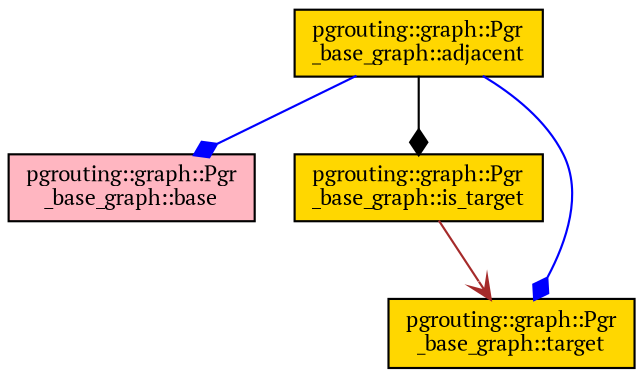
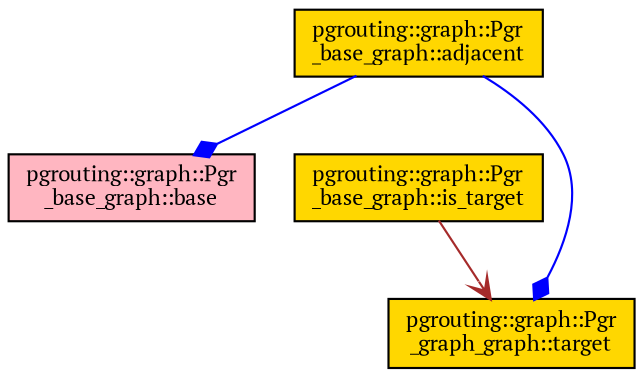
edge "pgrouting::graph::Pgr _base_graph::adjacent" -> "pgrouting::graph::Pgr _base_graph::is_target": removed
node "pgrouting::graph::Pgr _base_graph::target": label "pgrouting::graph::Pgr _base_graph::target" -> "pgrouting::graph::Pgr _graph_graph::target"
